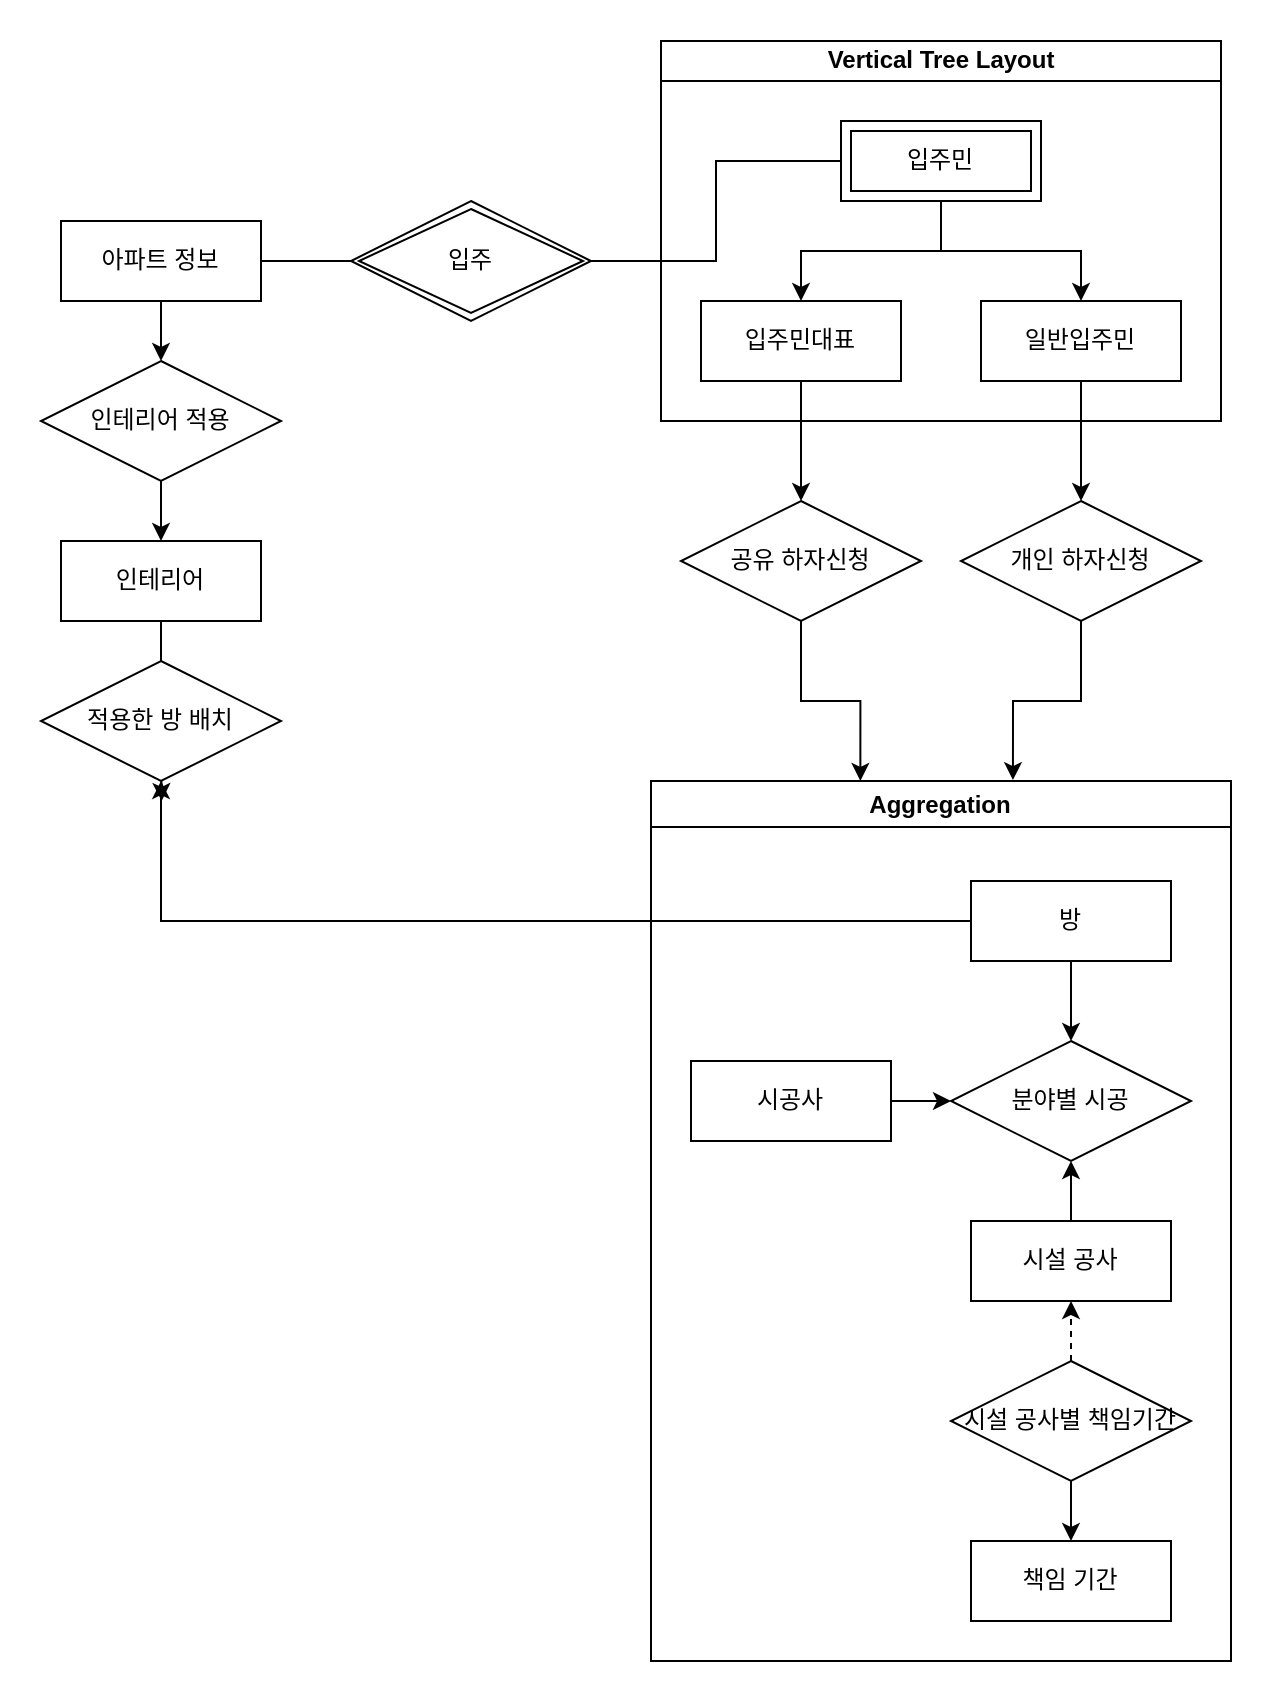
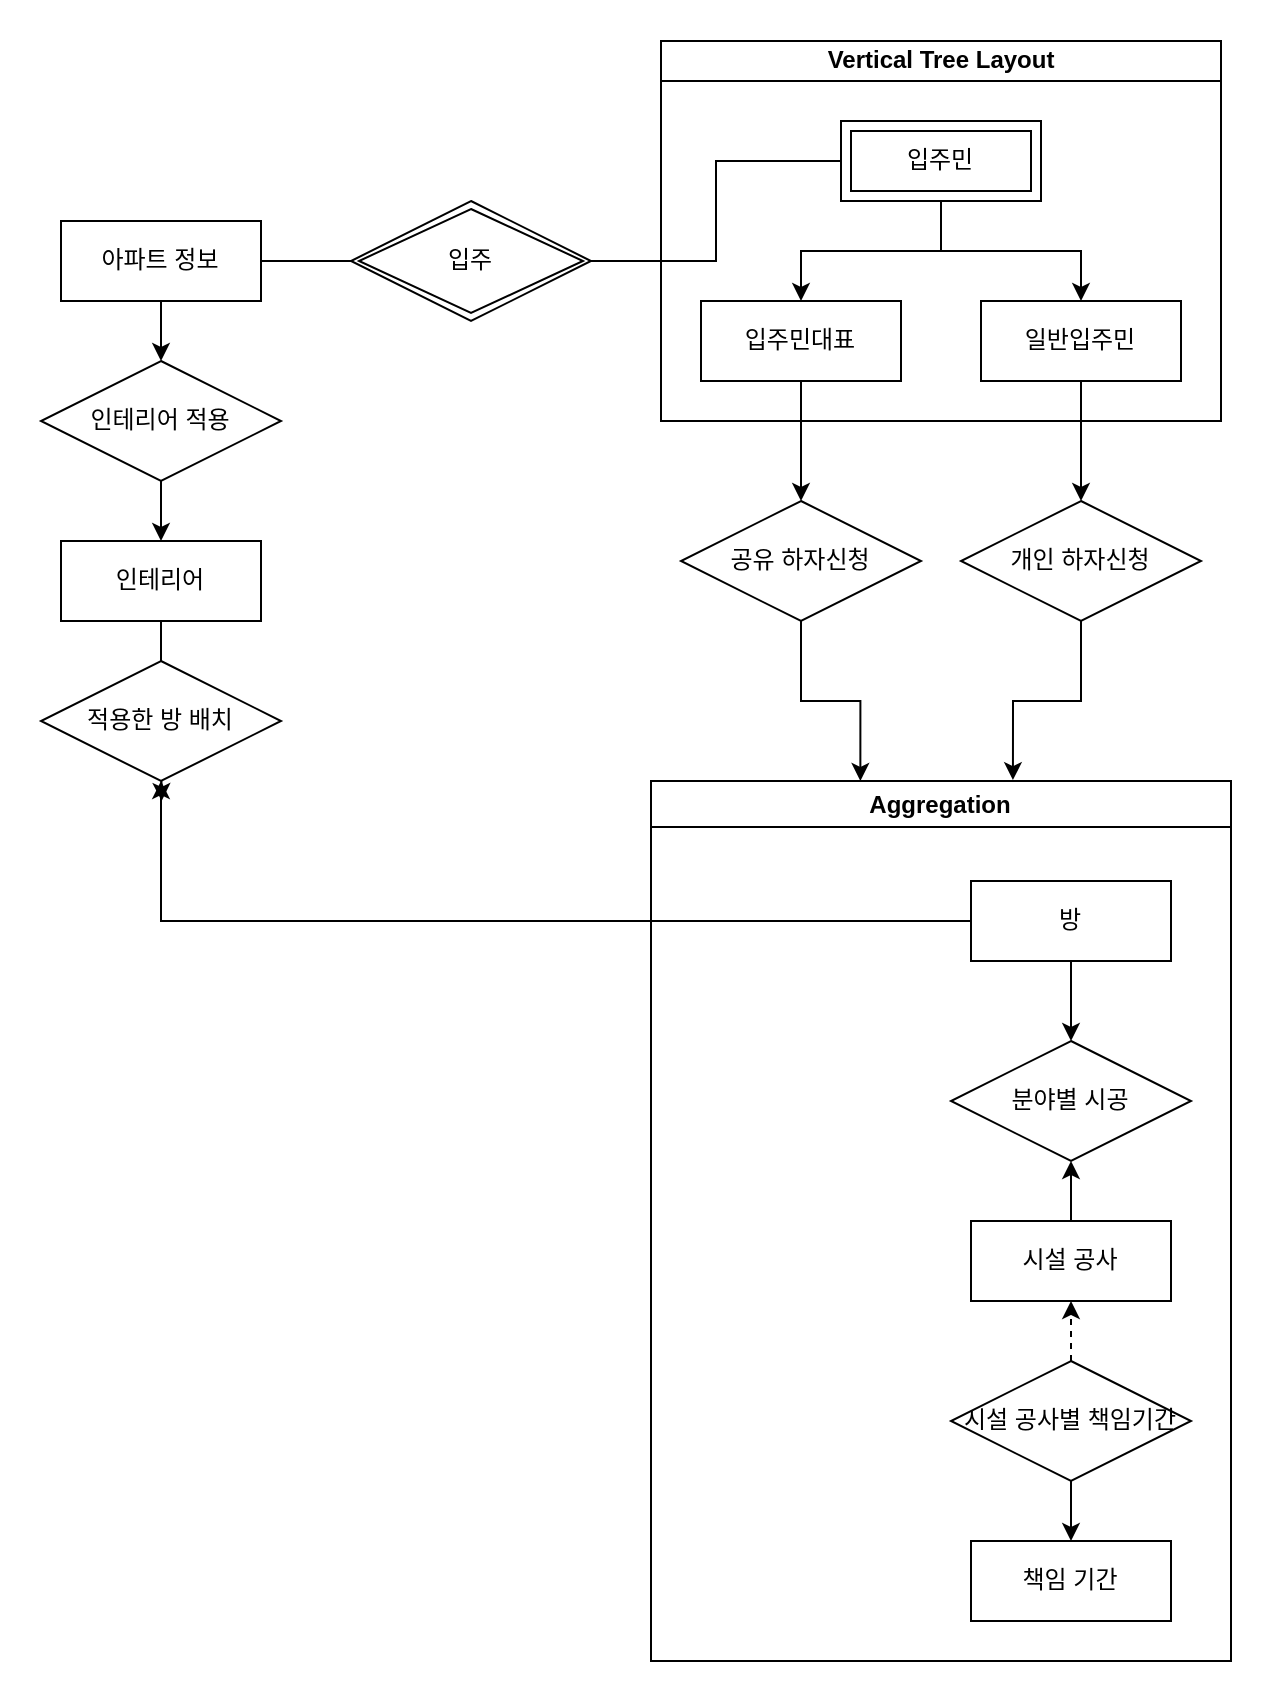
node "시공사": removed
edge "시공사" -> "분야별 시공": removed
